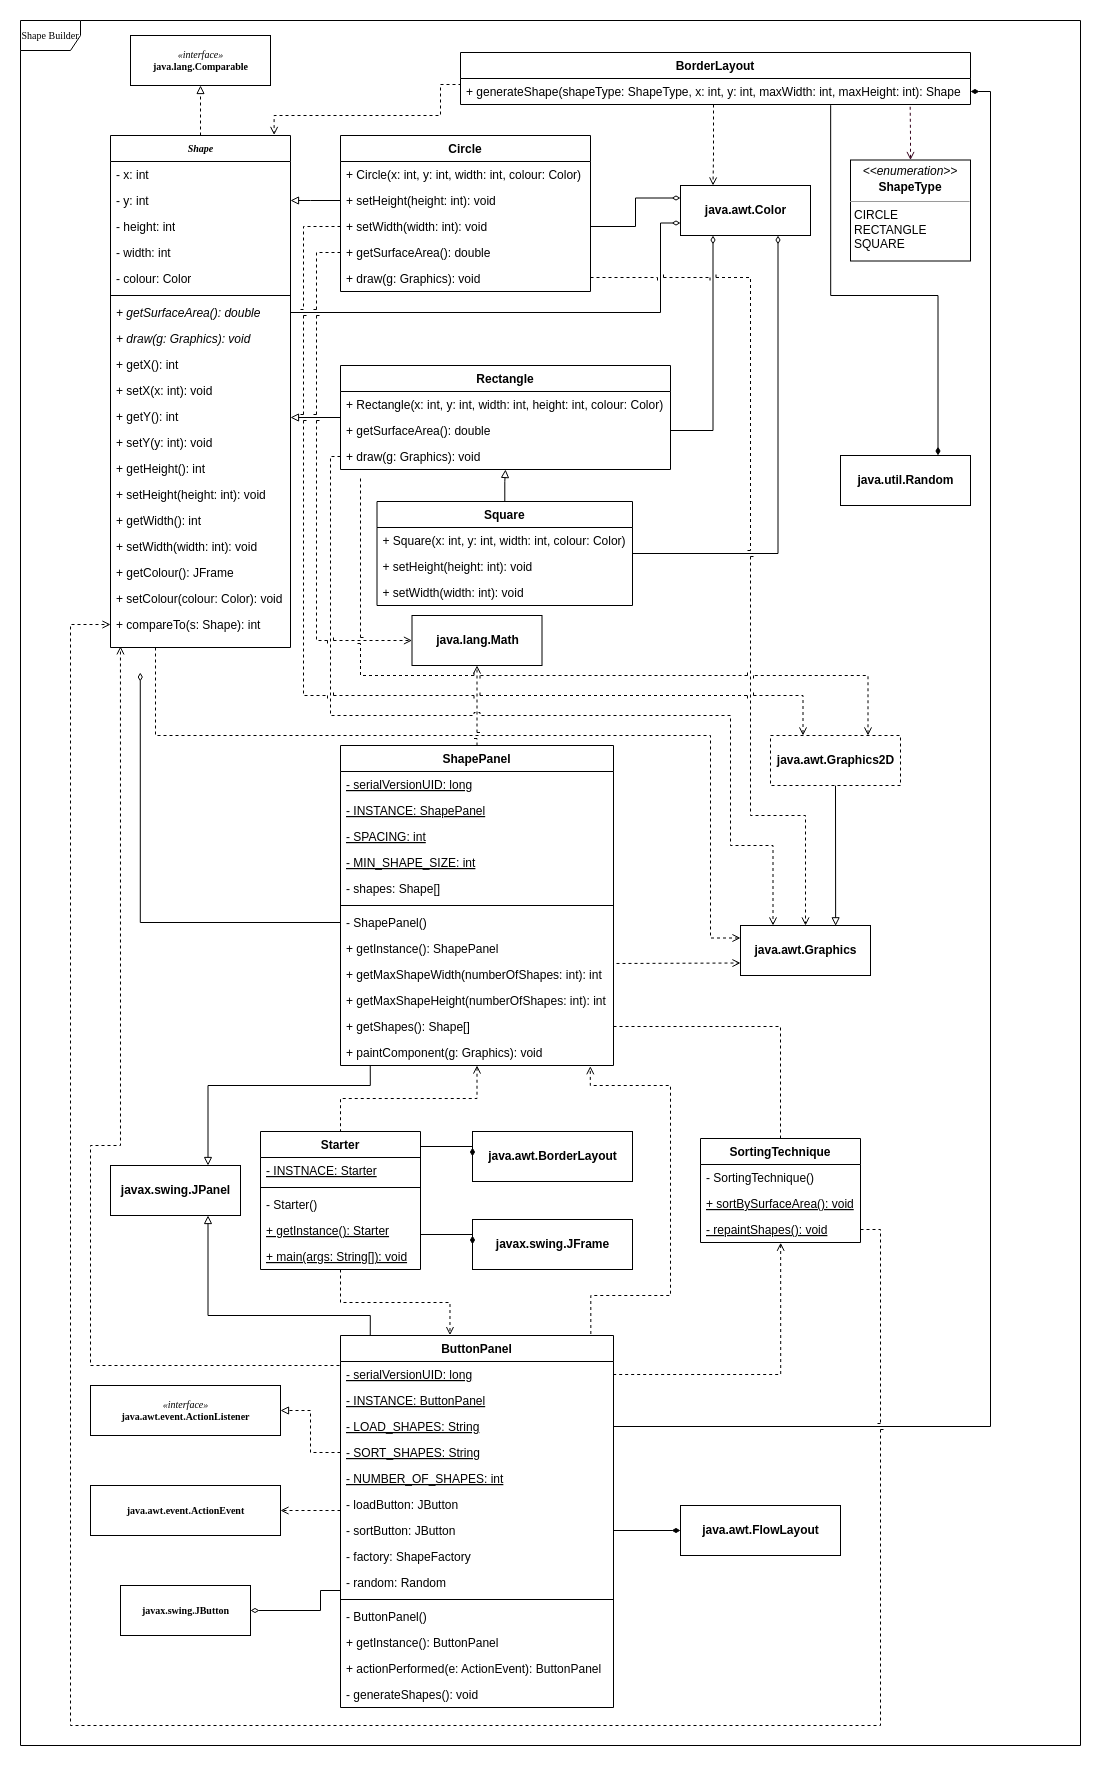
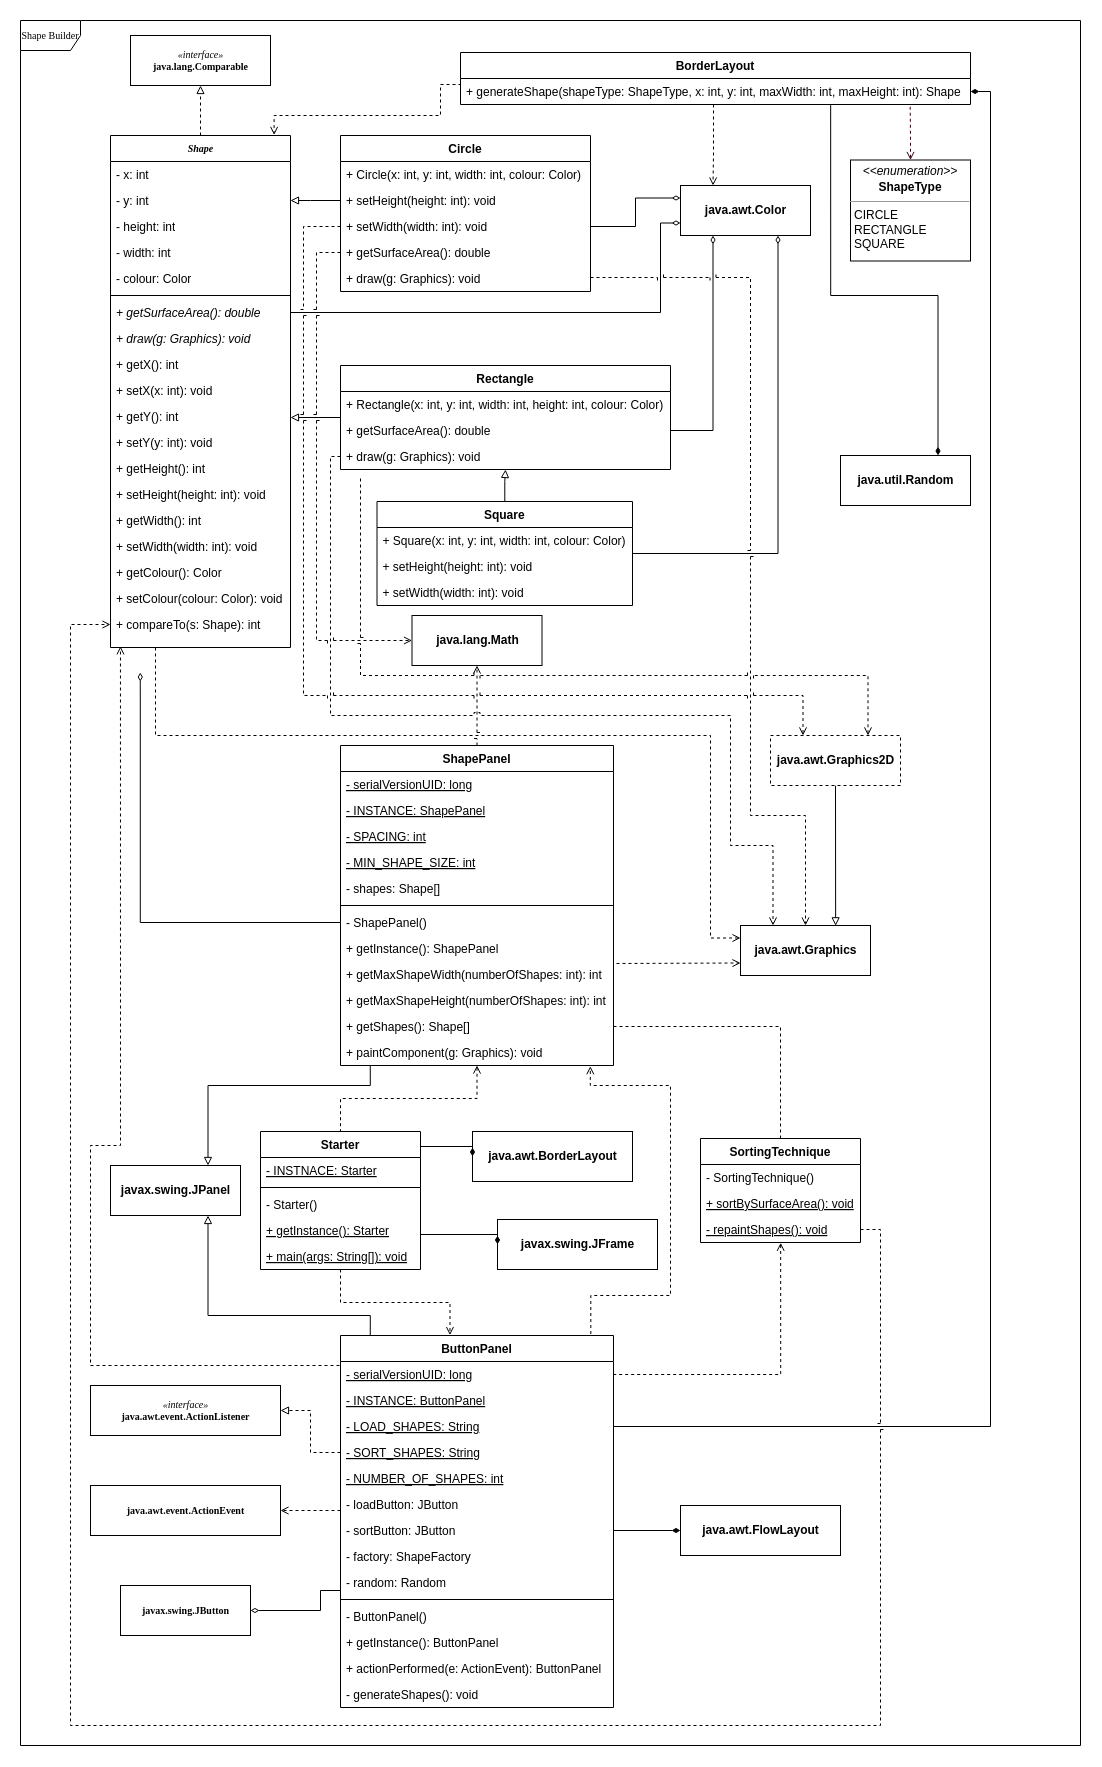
node "+ getColour(): JFrame": label "+ getColour(): JFrame" -> "+ getColour(): Color"
node "javax.swing.JFrame": moved (553, 1245) -> (578, 1245)
